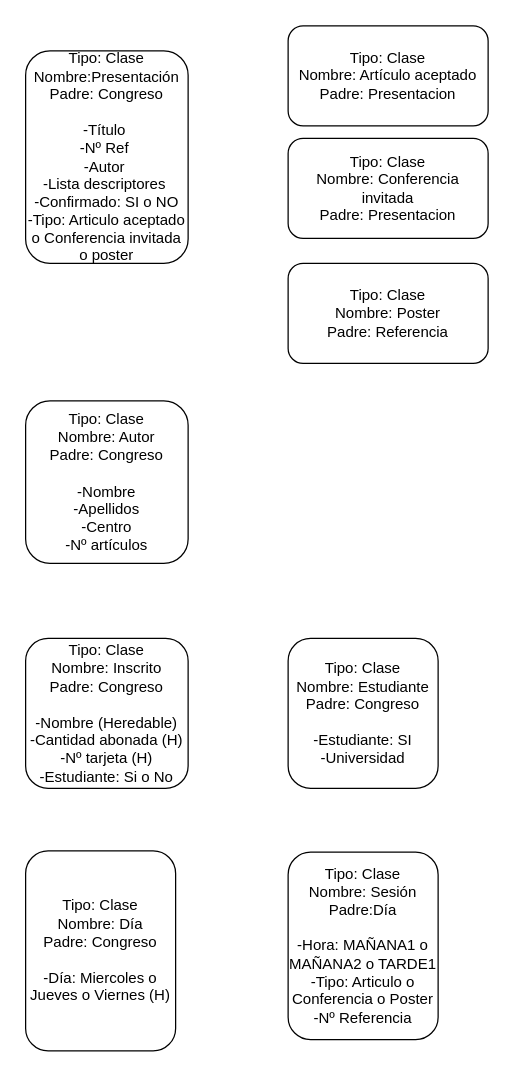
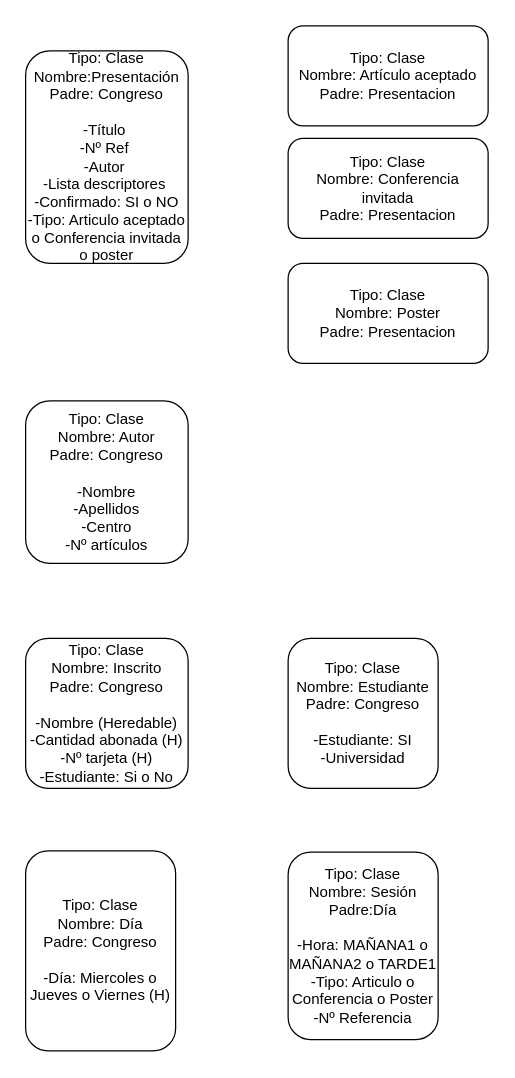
node "Tipo: Clase Nombre: Poster Padre: Referencia": label "Tipo: Clase Nombre: Poster Padre: Referencia" -> "Tipo: Clase Nombre: Poster Padre: Presentacion"
